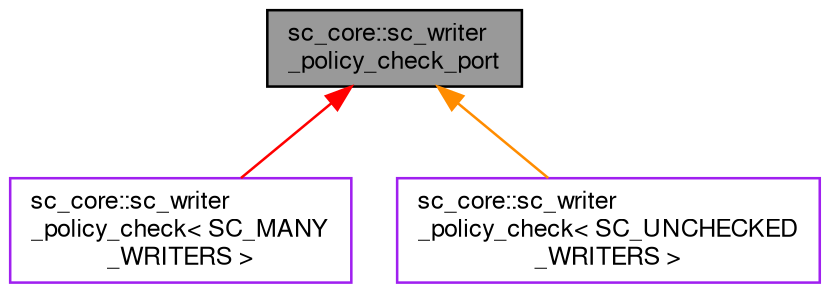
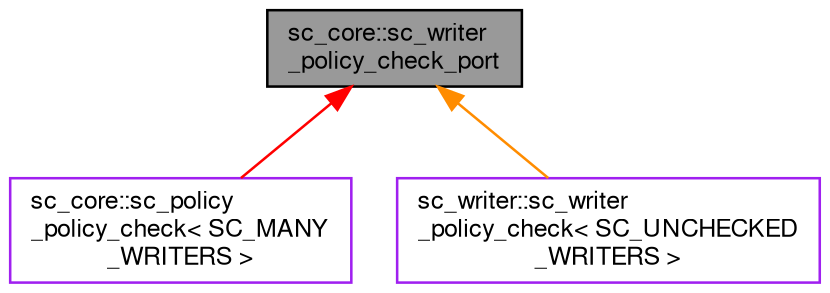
node "sc_core::sc_writer _policy_check< SC_MANY _WRITERS >": label "sc_core::sc_writer _policy_check< SC_MANY _WRITERS >" -> "sc_core::sc_policy _policy_check< SC_MANY _WRITERS >"
node "sc_core::sc_writer _policy_check< SC_UNCHECKED _WRITERS >": label "sc_core::sc_writer _policy_check< SC_UNCHECKED _WRITERS >" -> "sc_writer::sc_writer _policy_check< SC_UNCHECKED _WRITERS >"
